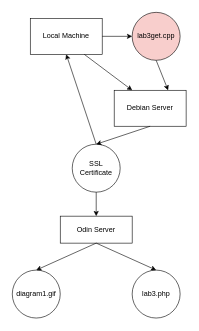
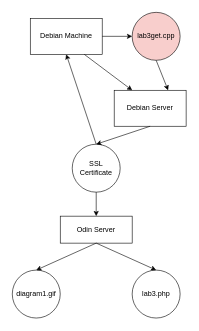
node "Local Machine": label "Local Machine" -> "Debian Machine"
